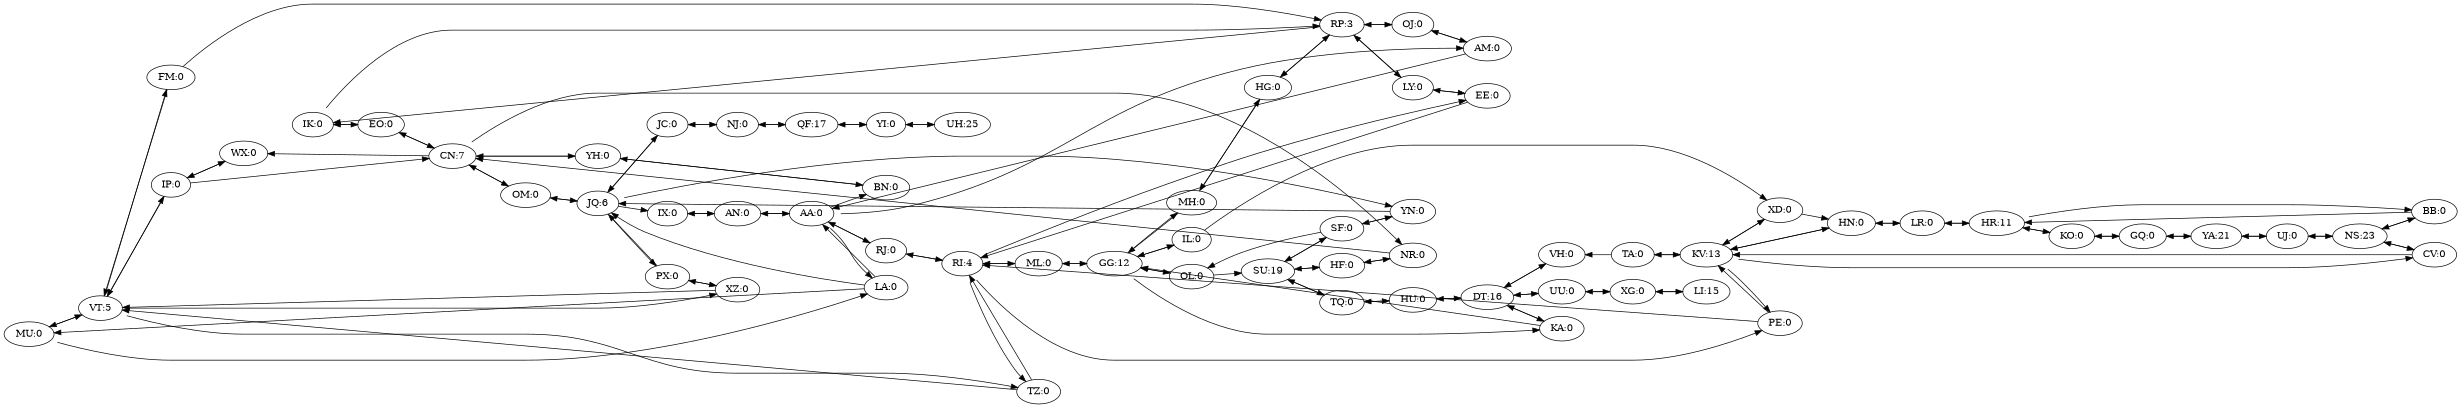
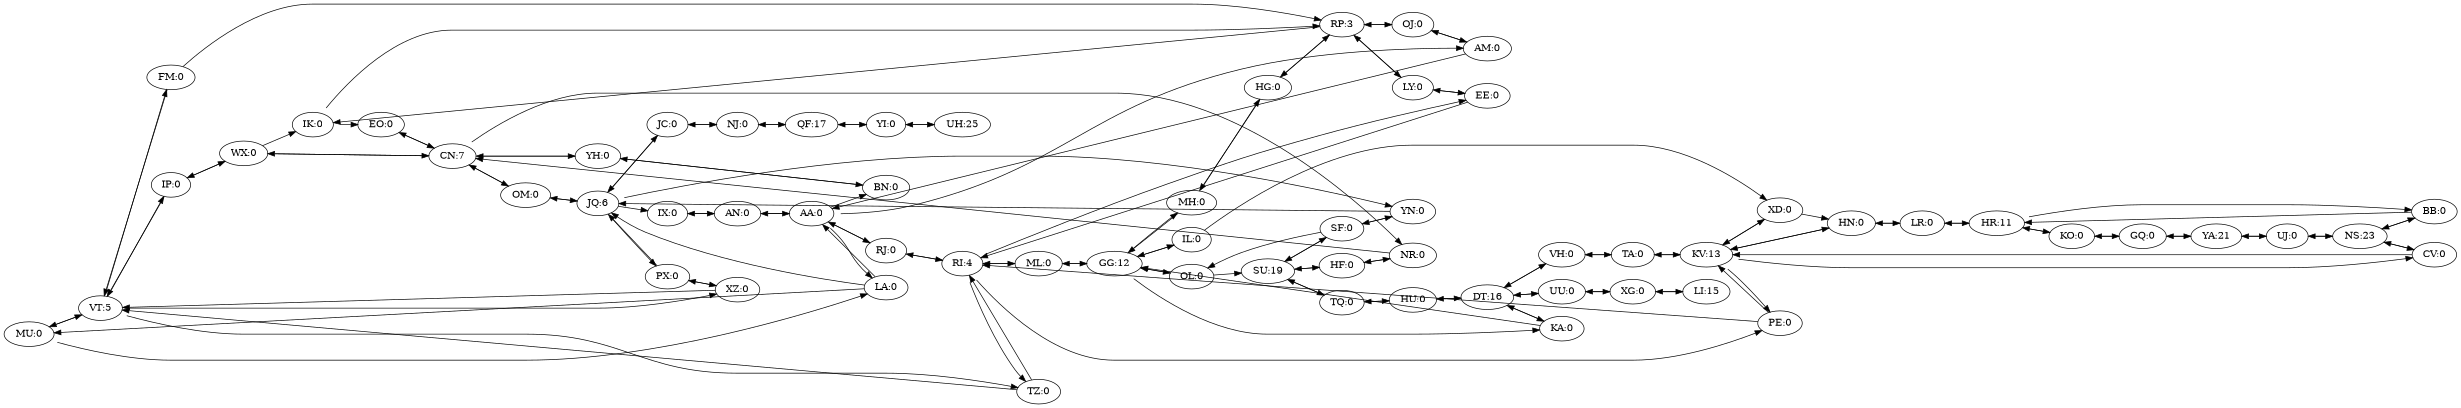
edge "EO:0" -> "IK:0": now "WX:0" -> "IK:0"
edge "IP:0" -> "CN:7": now "WX:0" -> "CN:7"
edge "VH:0" -> "TA:0": added
